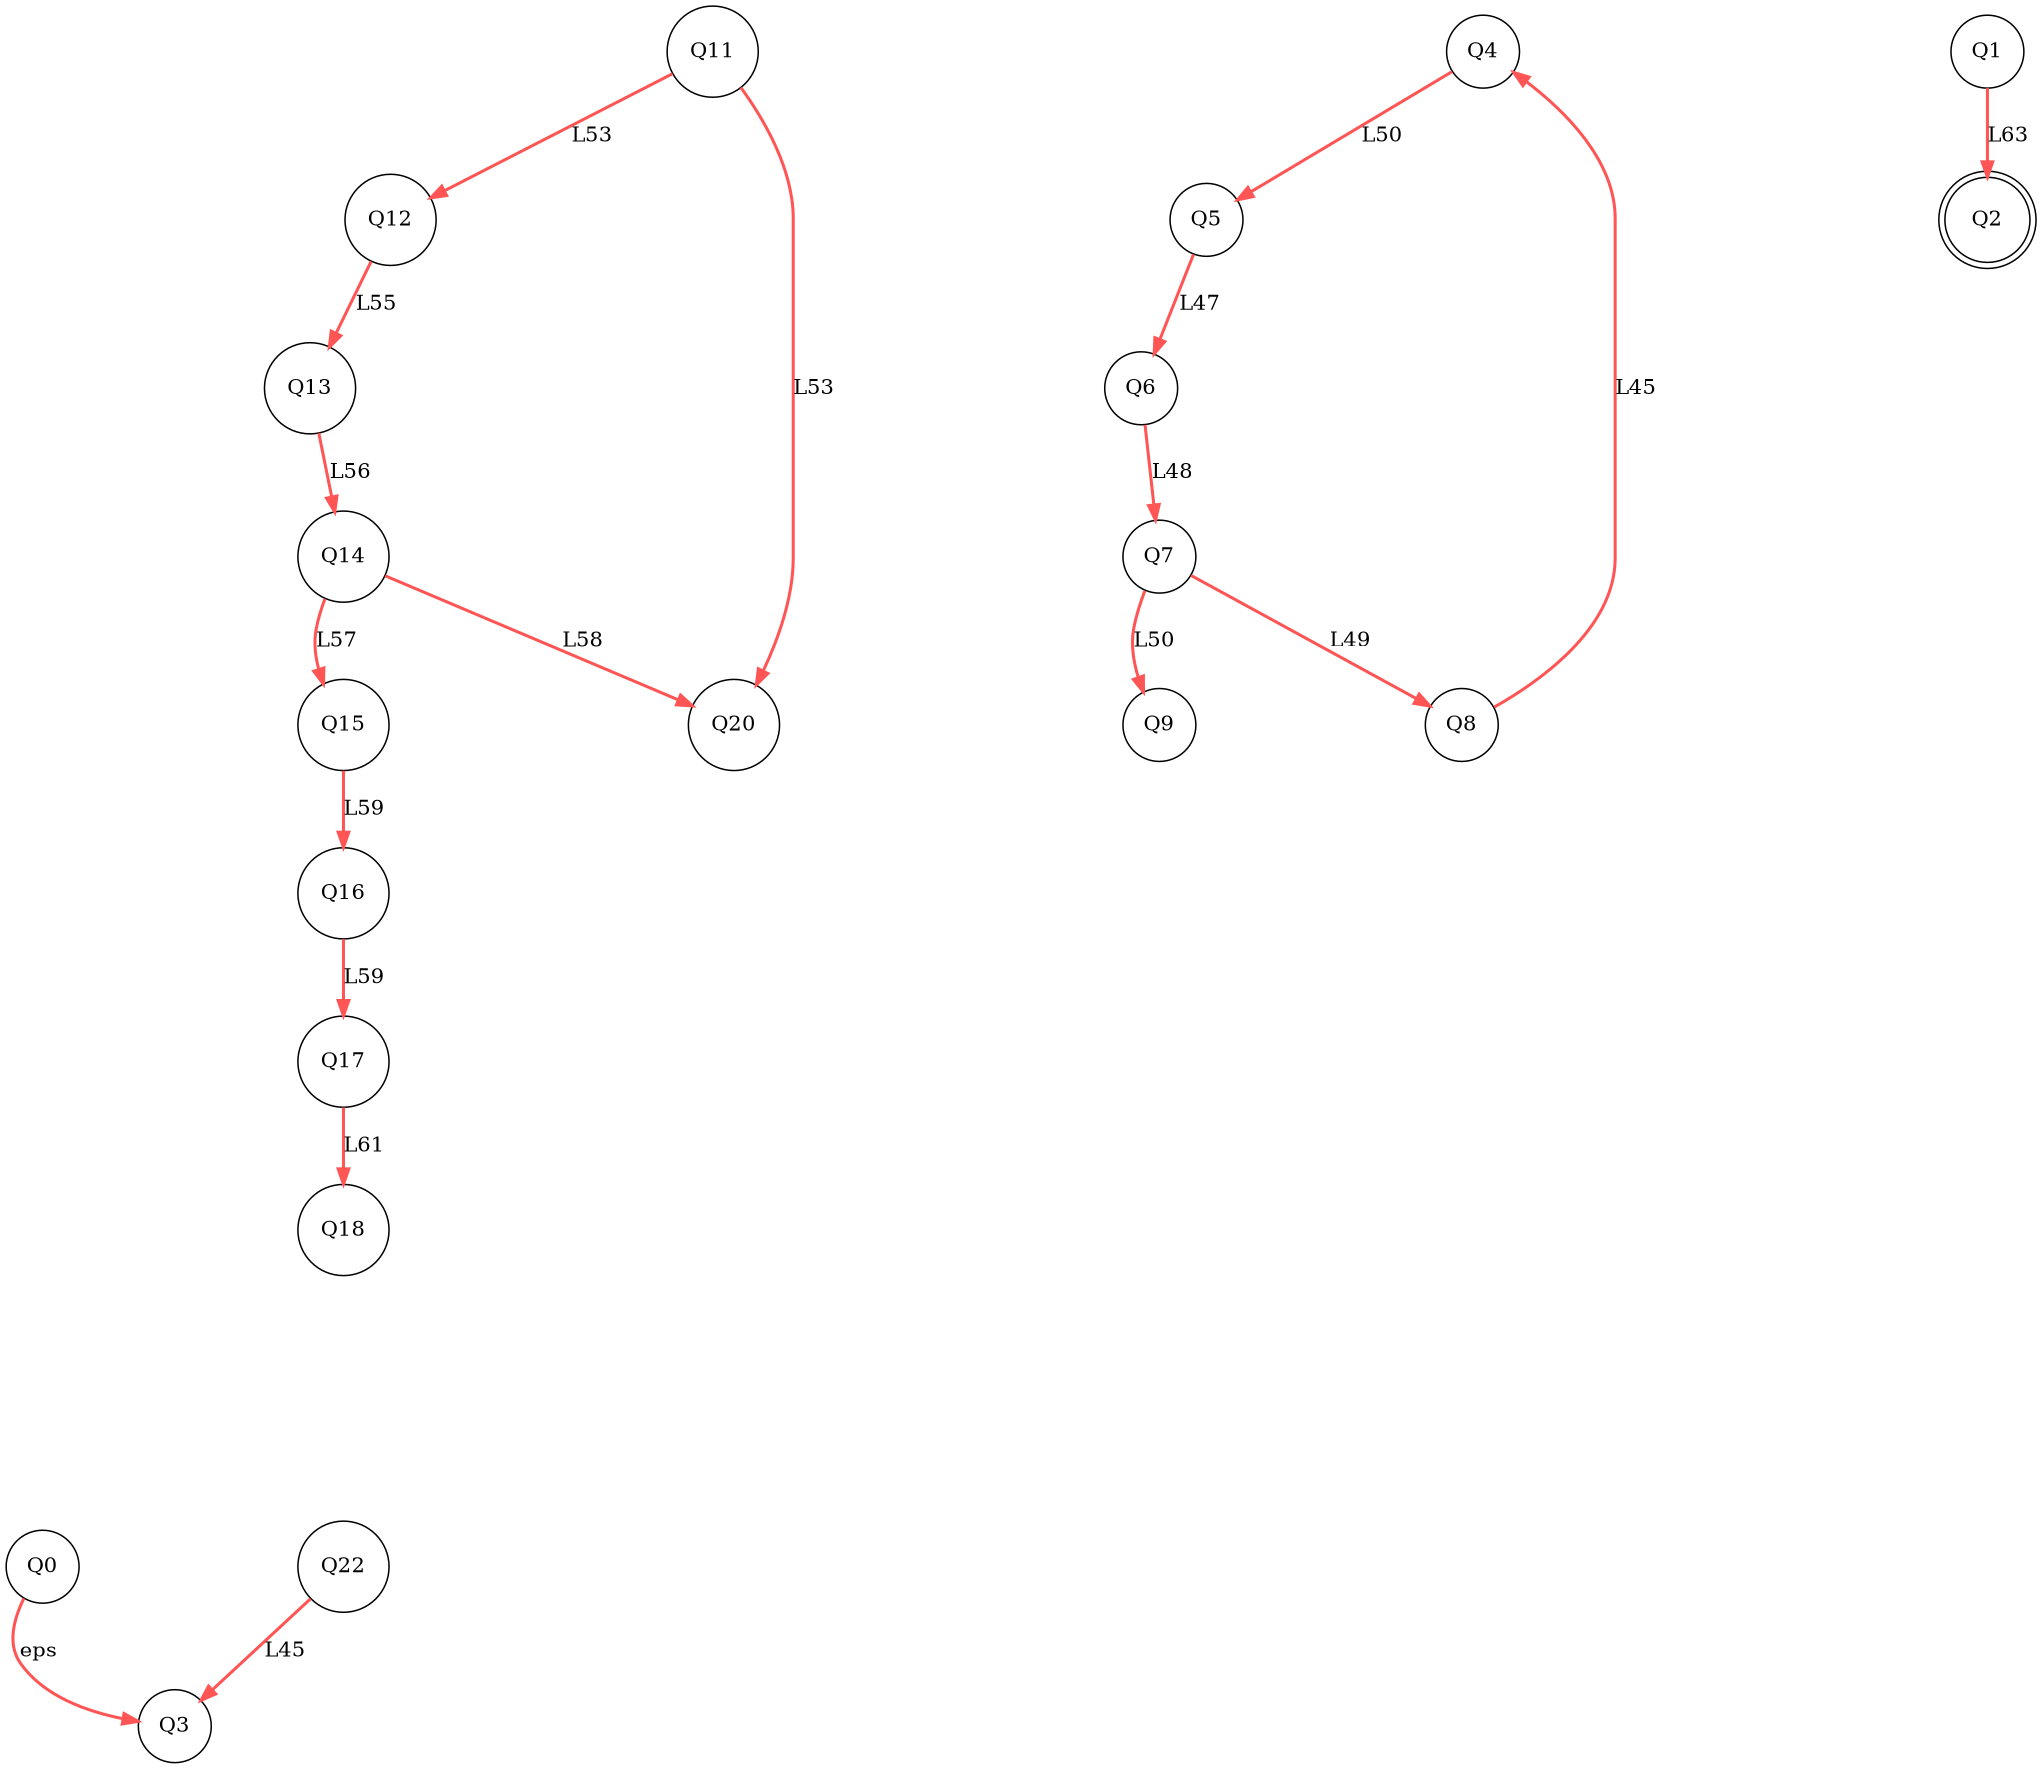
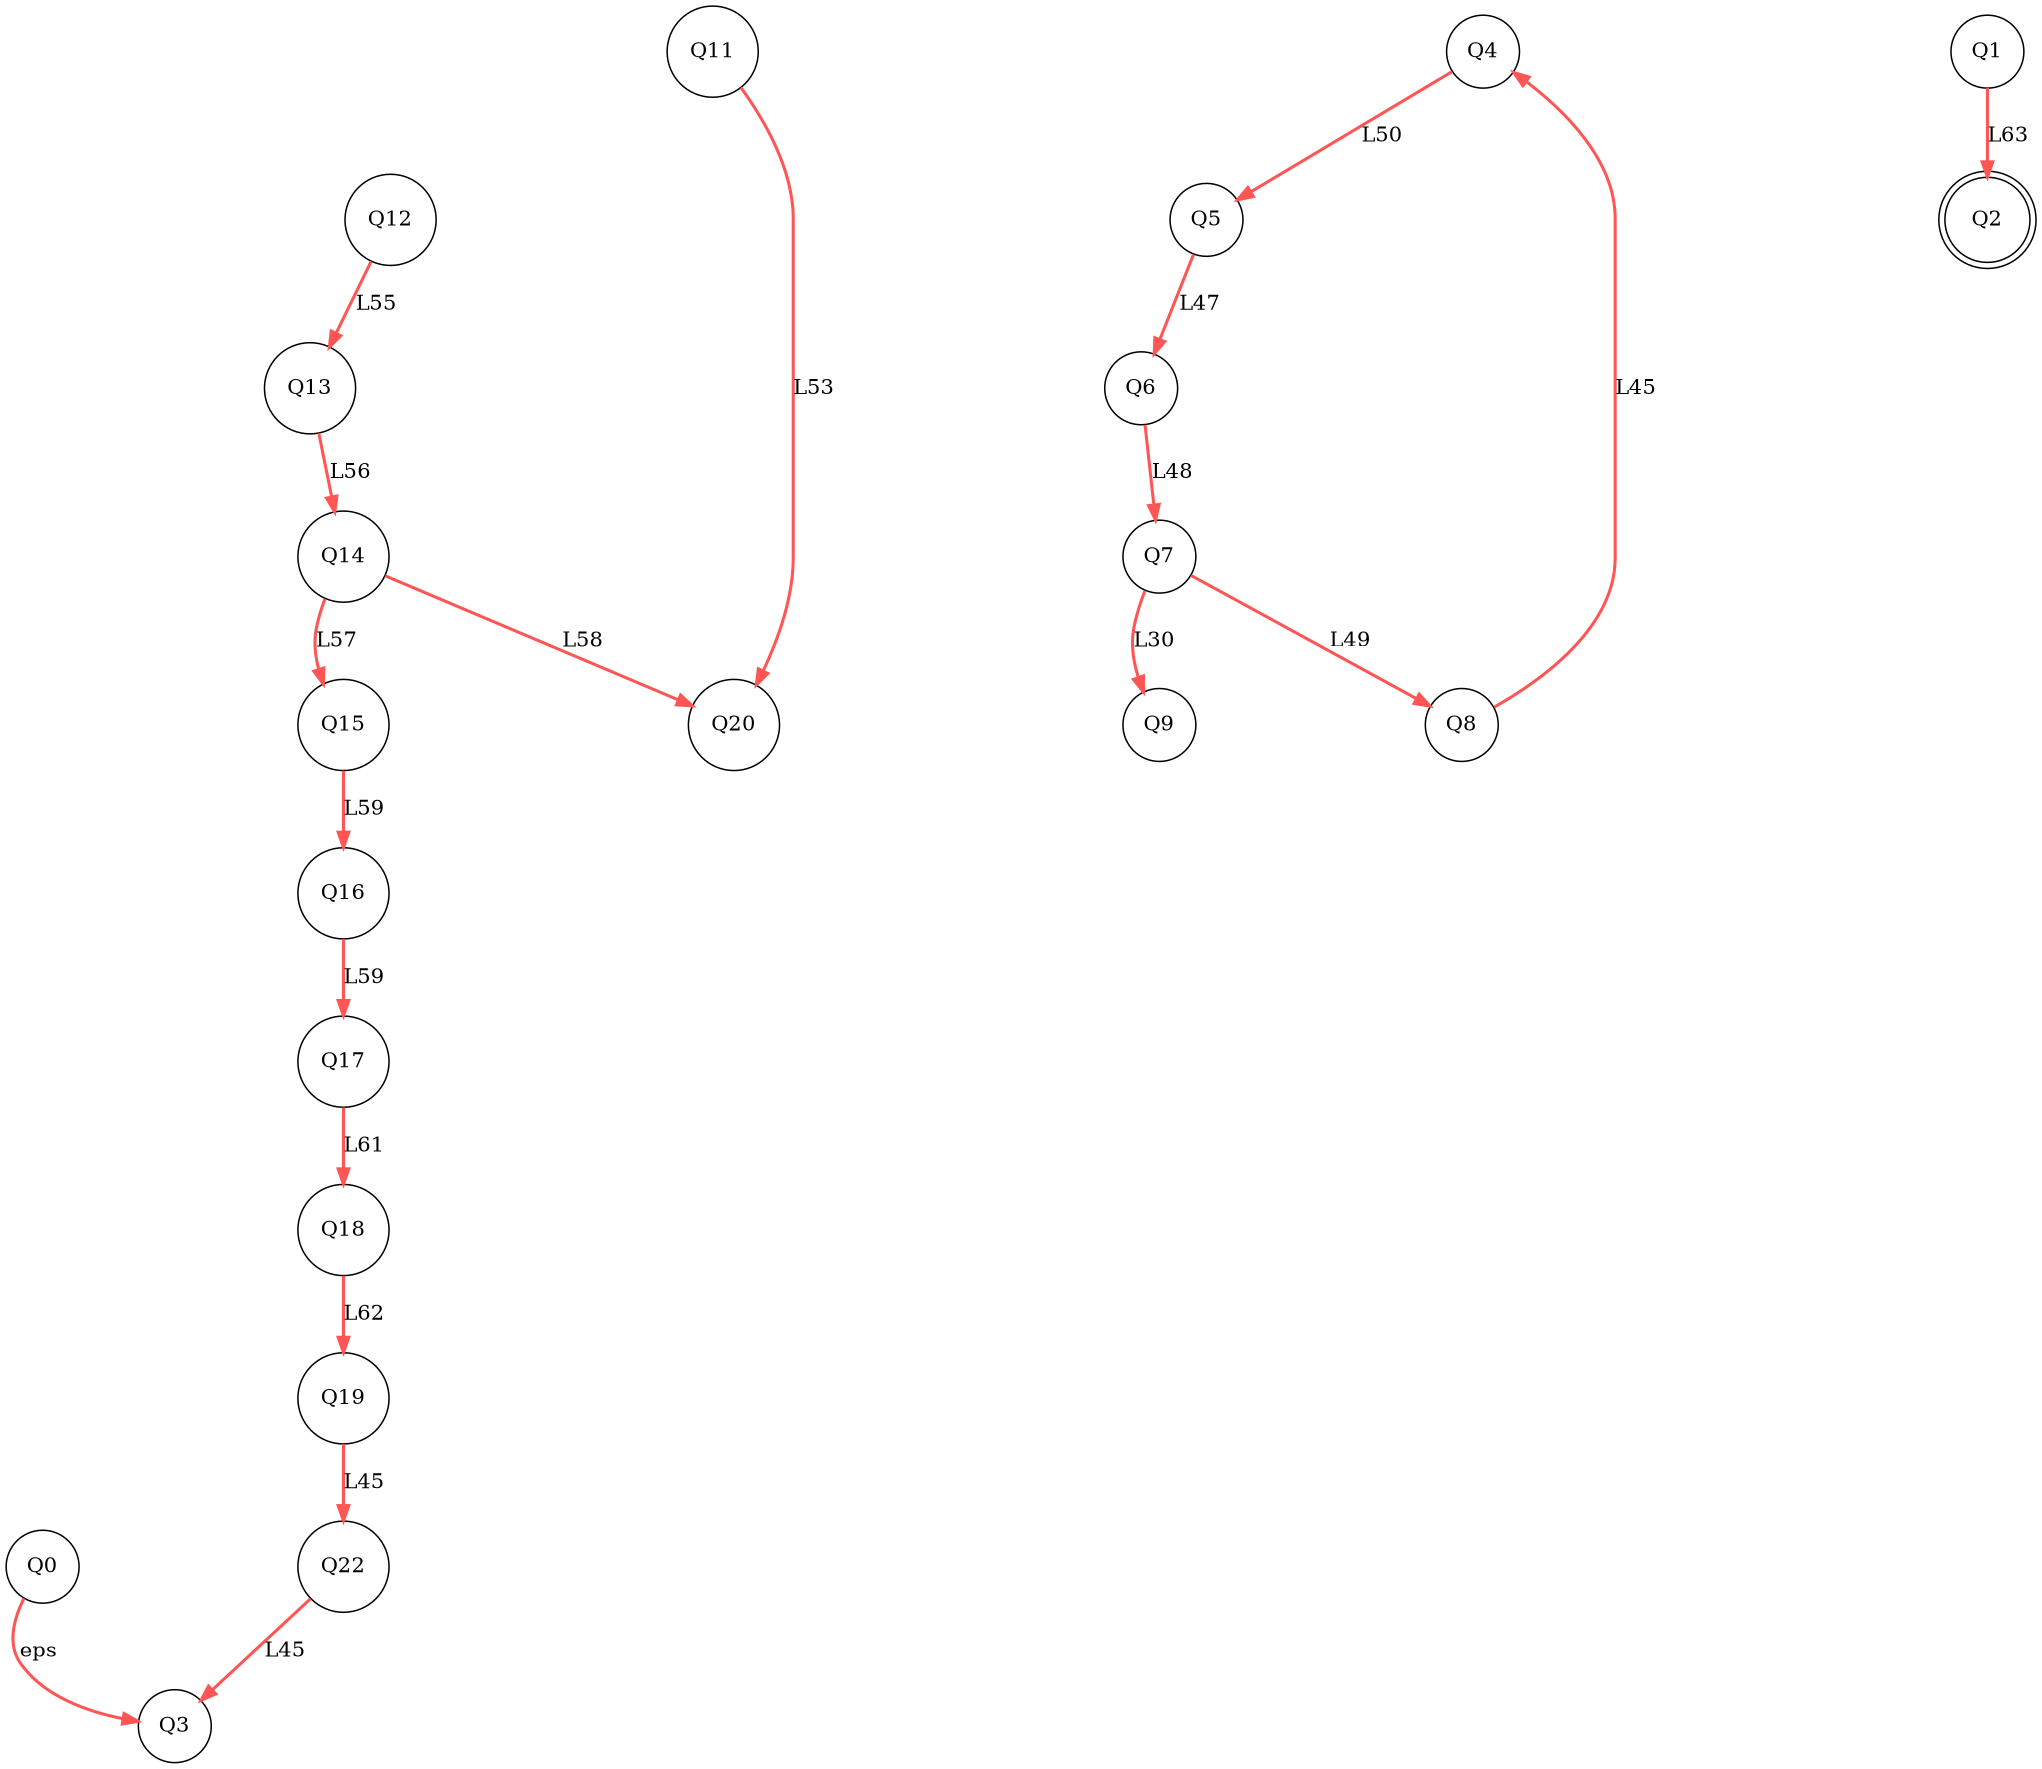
edge "Q11" -> "Q12": removed, label "L53"
edge "Q7" -> "Q9": label "L50" -> "L30"
node "Q19": added
